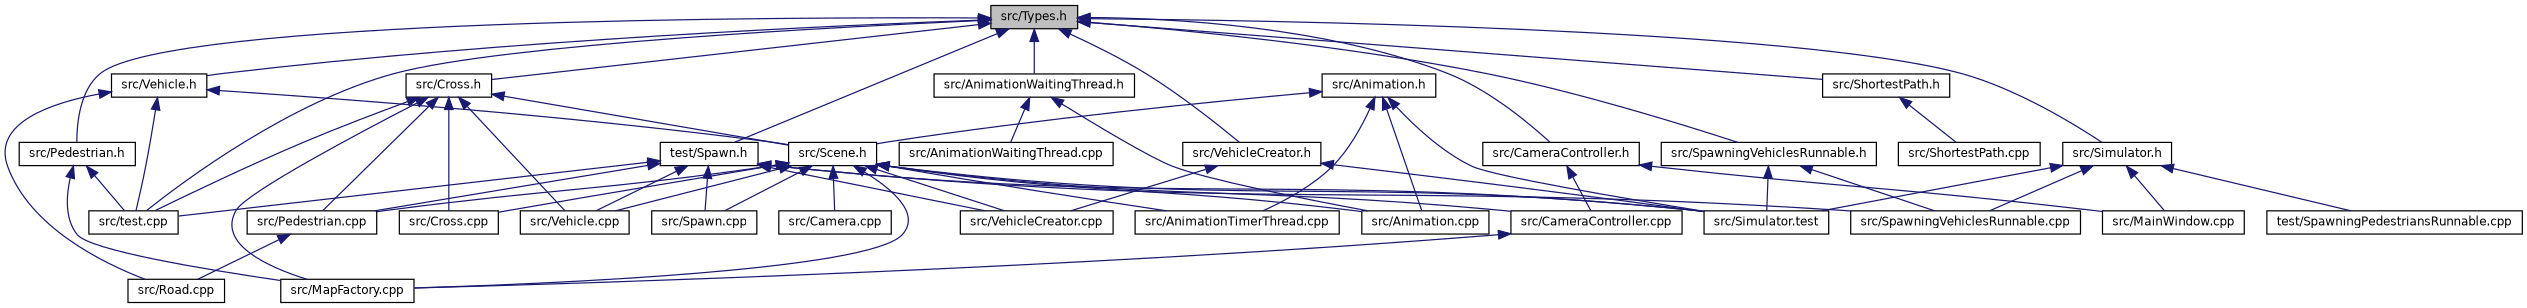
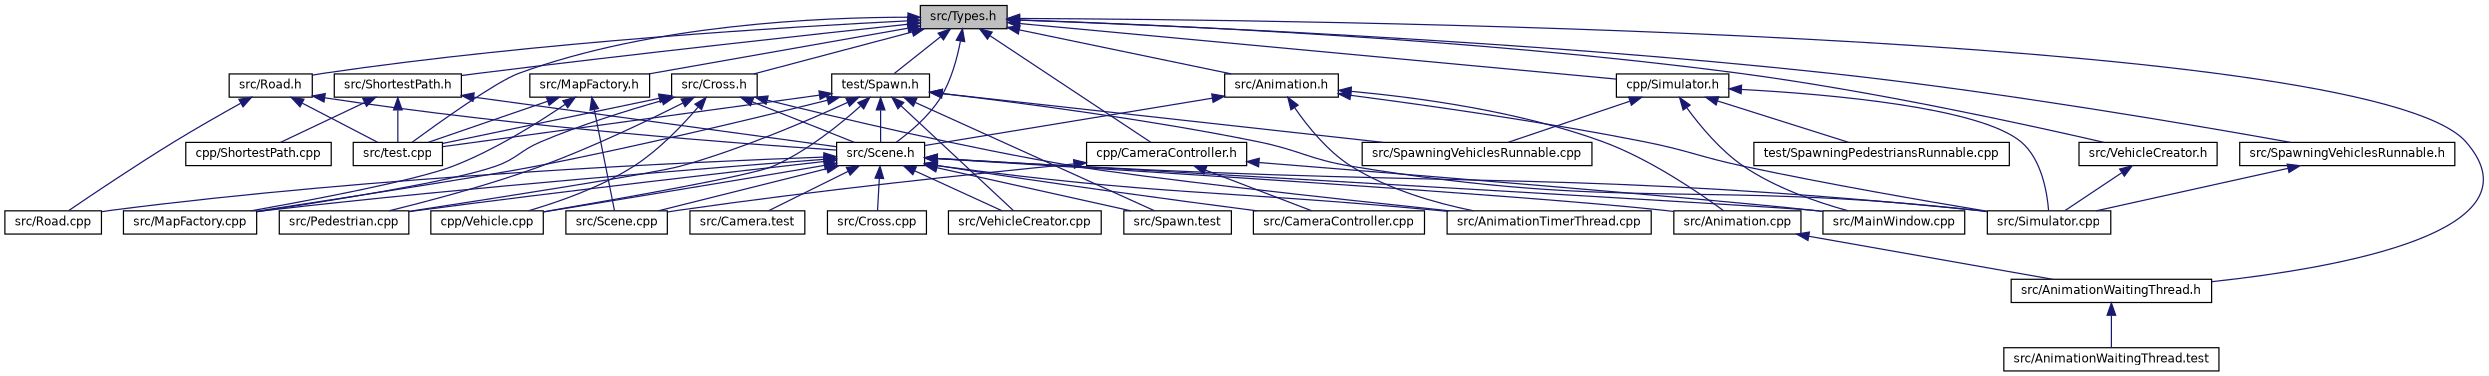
edge "src/Animation.h" -> "src/Types.h": added
node "src/Vehicle.h": label "src/Vehicle.h" -> "src/Road.h"
edge "src/Scene.h" -> "src/Types.h": added
edge "src/Scene.h" -> "test/Spawn.h": added
edge "src/test.cpp" -> "src/ShortestPath.h": added
edge "src/Scene.h" -> "src/ShortestPath.h": added
node "src/Pedestrian.h": label "src/Pedestrian.h" -> "src/MapFactory.h"
node "src/AnimationWaitingThread.cpp": label "src/AnimationWaitingThread.cpp" -> "src/AnimationWaitingThread.test"
node "src/CameraController.h": label "src/CameraController.h" -> "cpp/CameraController.h"
node "src/ShortestPath.cpp": label "src/ShortestPath.cpp" -> "cpp/ShortestPath.cpp"
node "src/Simulator.h": label "src/Simulator.h" -> "cpp/Simulator.h"
edge "src/Cross.cpp" -> "src/Cross.h": now "src/AnimationTimerThread.cpp" -> "src/Cross.h"
edge "src/Animation.cpp" -> "src/AnimationWaitingThread.h": reversed
edge "src/VehicleCreator.cpp" -> "src/VehicleCreator.h": removed
edge "src/MainWindow.cpp" -> "src/Scene.h": added
edge "src/SpawningVehiclesRunnable.cpp" -> "src/SpawningVehiclesRunnable.h": removed
node "src/Vehicle.cpp": label "src/Vehicle.cpp" -> "cpp/Vehicle.cpp"
node "src/Scene.cpp": added
node "src/Spawn.cpp": label "src/Spawn.cpp" -> "src/Spawn.test"
node "src/Camera.cpp": label "src/Camera.cpp" -> "src/Camera.test"
node "src/Simulator.test": label "src/Simulator.test" -> "src/Simulator.cpp"
edge "src/Road.cpp" -> "src/Pedestrian.cpp": now "src/Road.cpp" -> "src/Scene.h"
edge "src/MapFactory.cpp" -> "src/CameraController.cpp": now "src/MapFactory.cpp" -> "test/Spawn.h"
